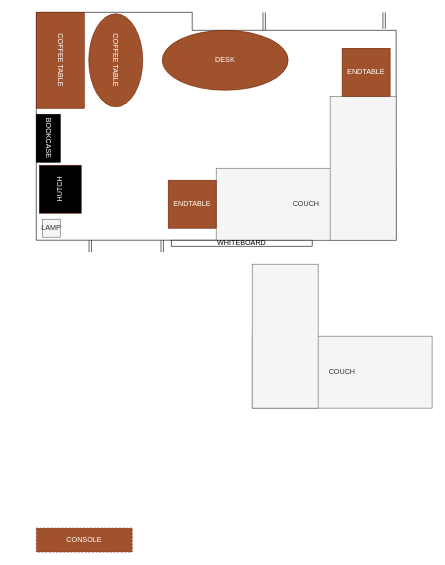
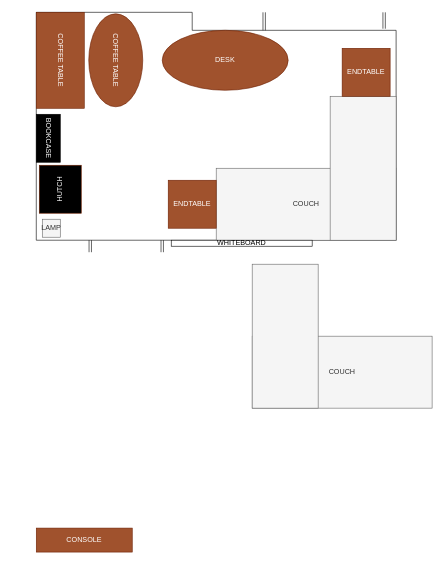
node "CONSOLE": style dashed -> solid
